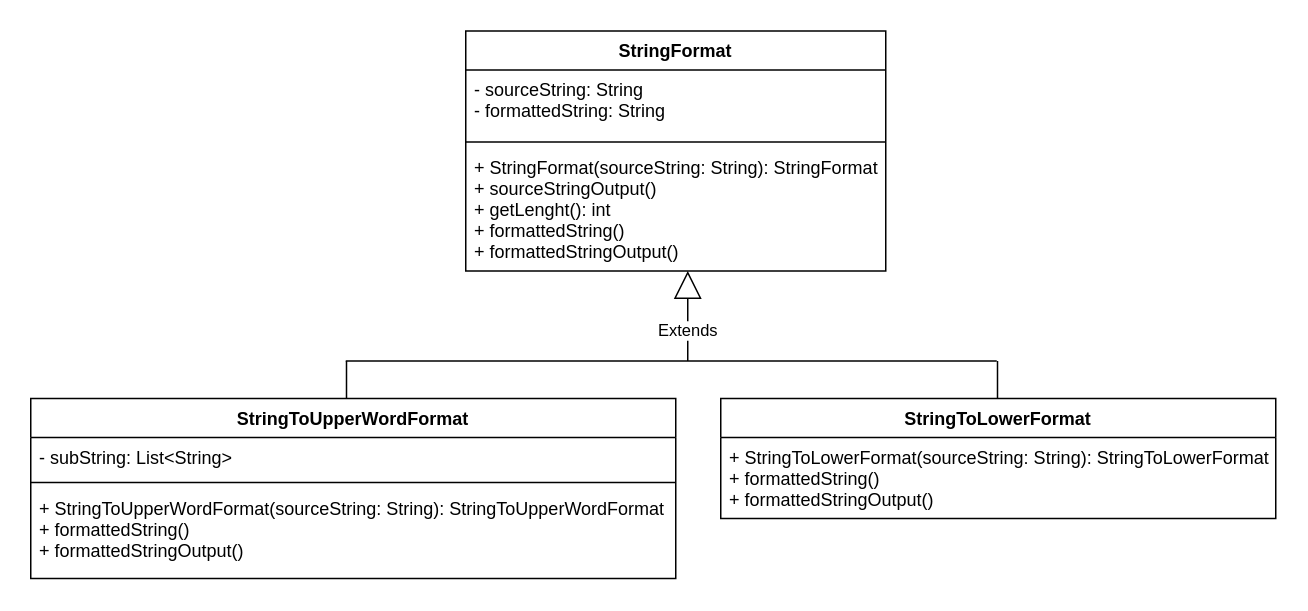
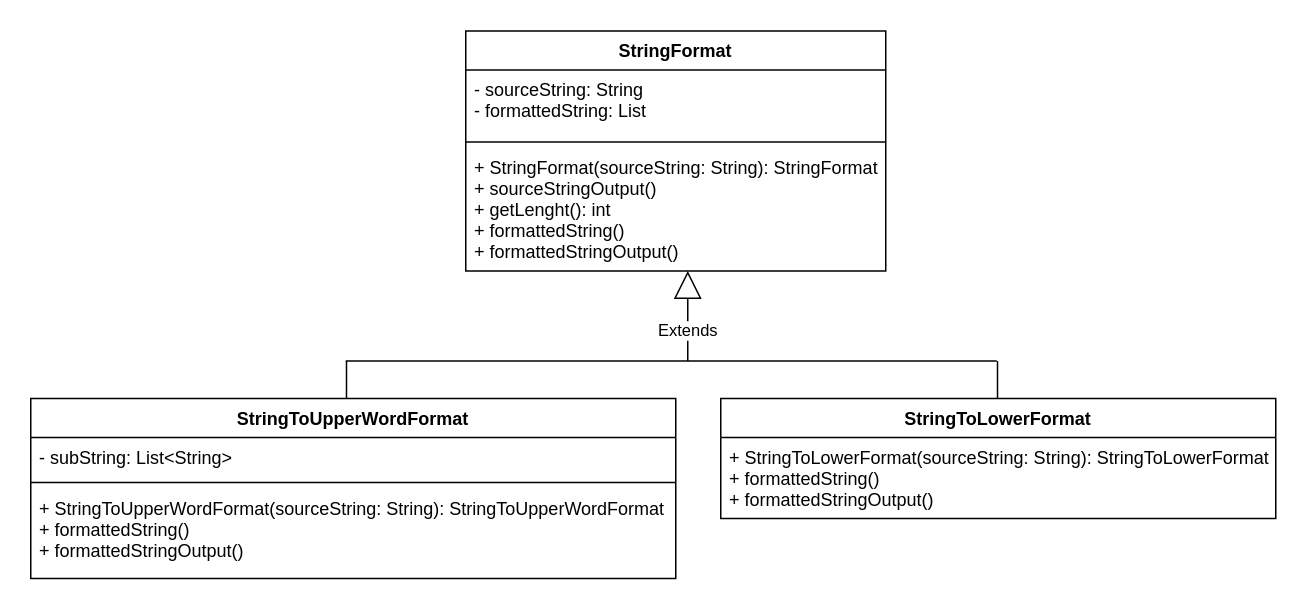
node "- sourceString: String - formattedString: String": label "- sourceString: String - formattedString: String" -> "- sourceString: String - formattedString: List"
